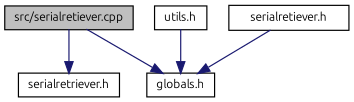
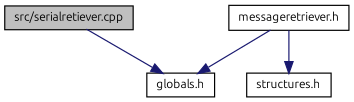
node "utils.h": removed
node "serialretiever.h": label "serialretiever.h" -> "messageretriever.h"
node "serialretriever.h": removed
node "structures.h": added
